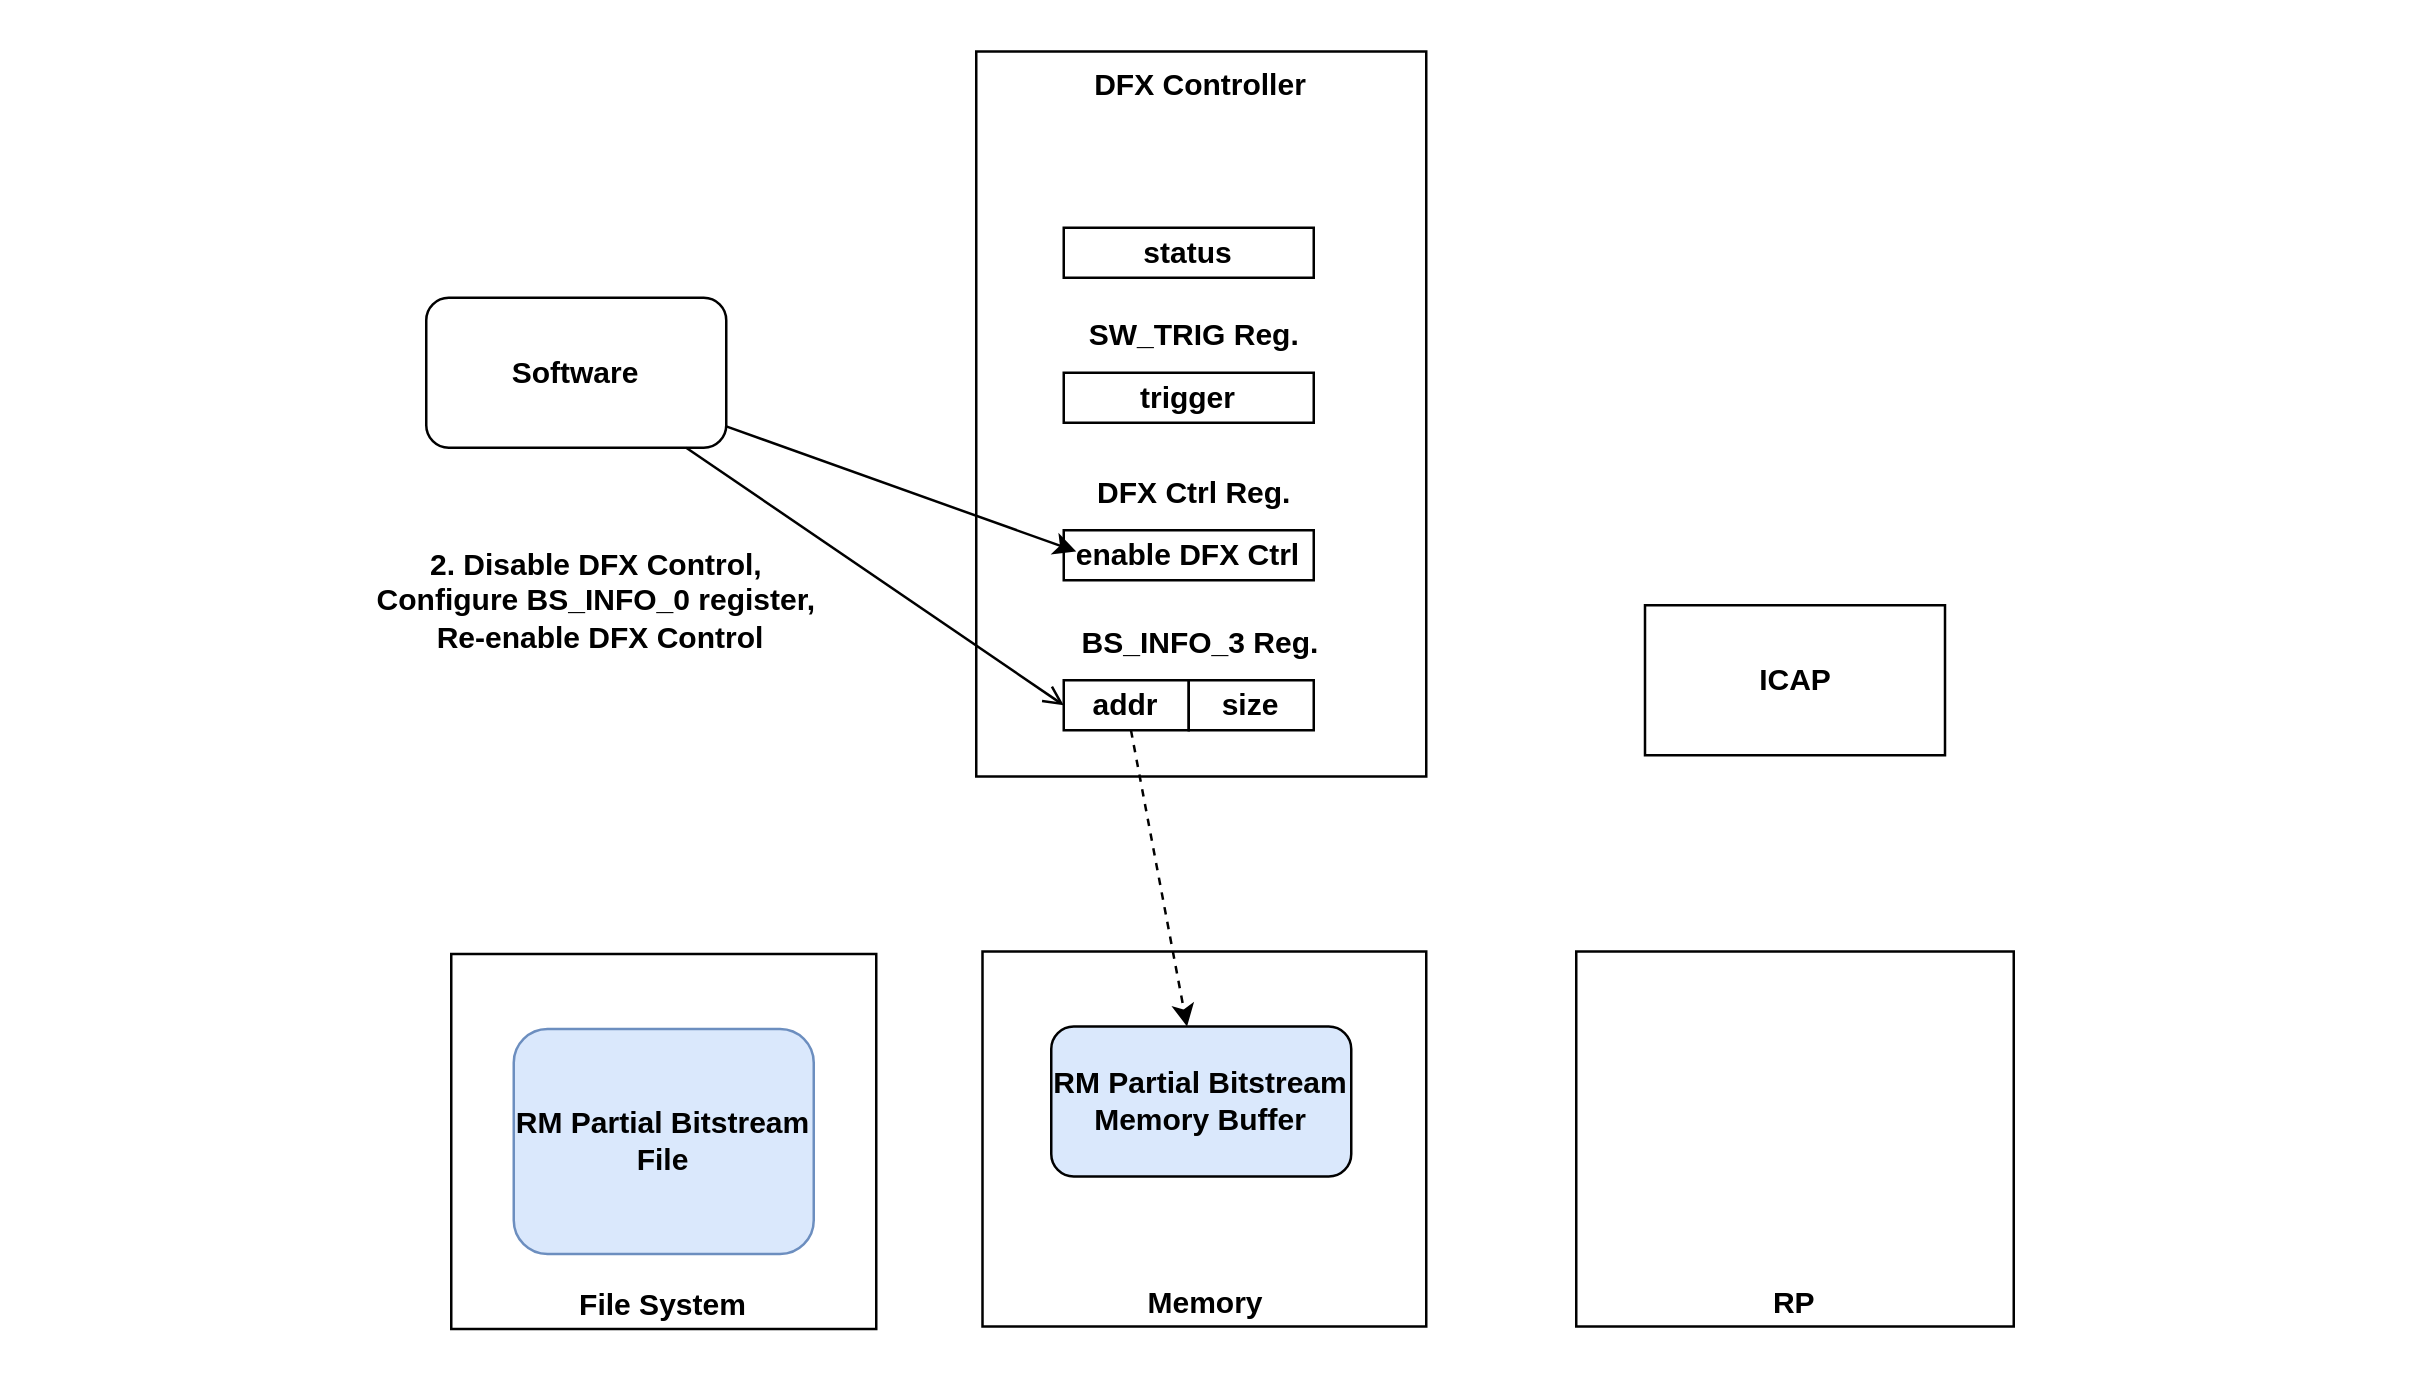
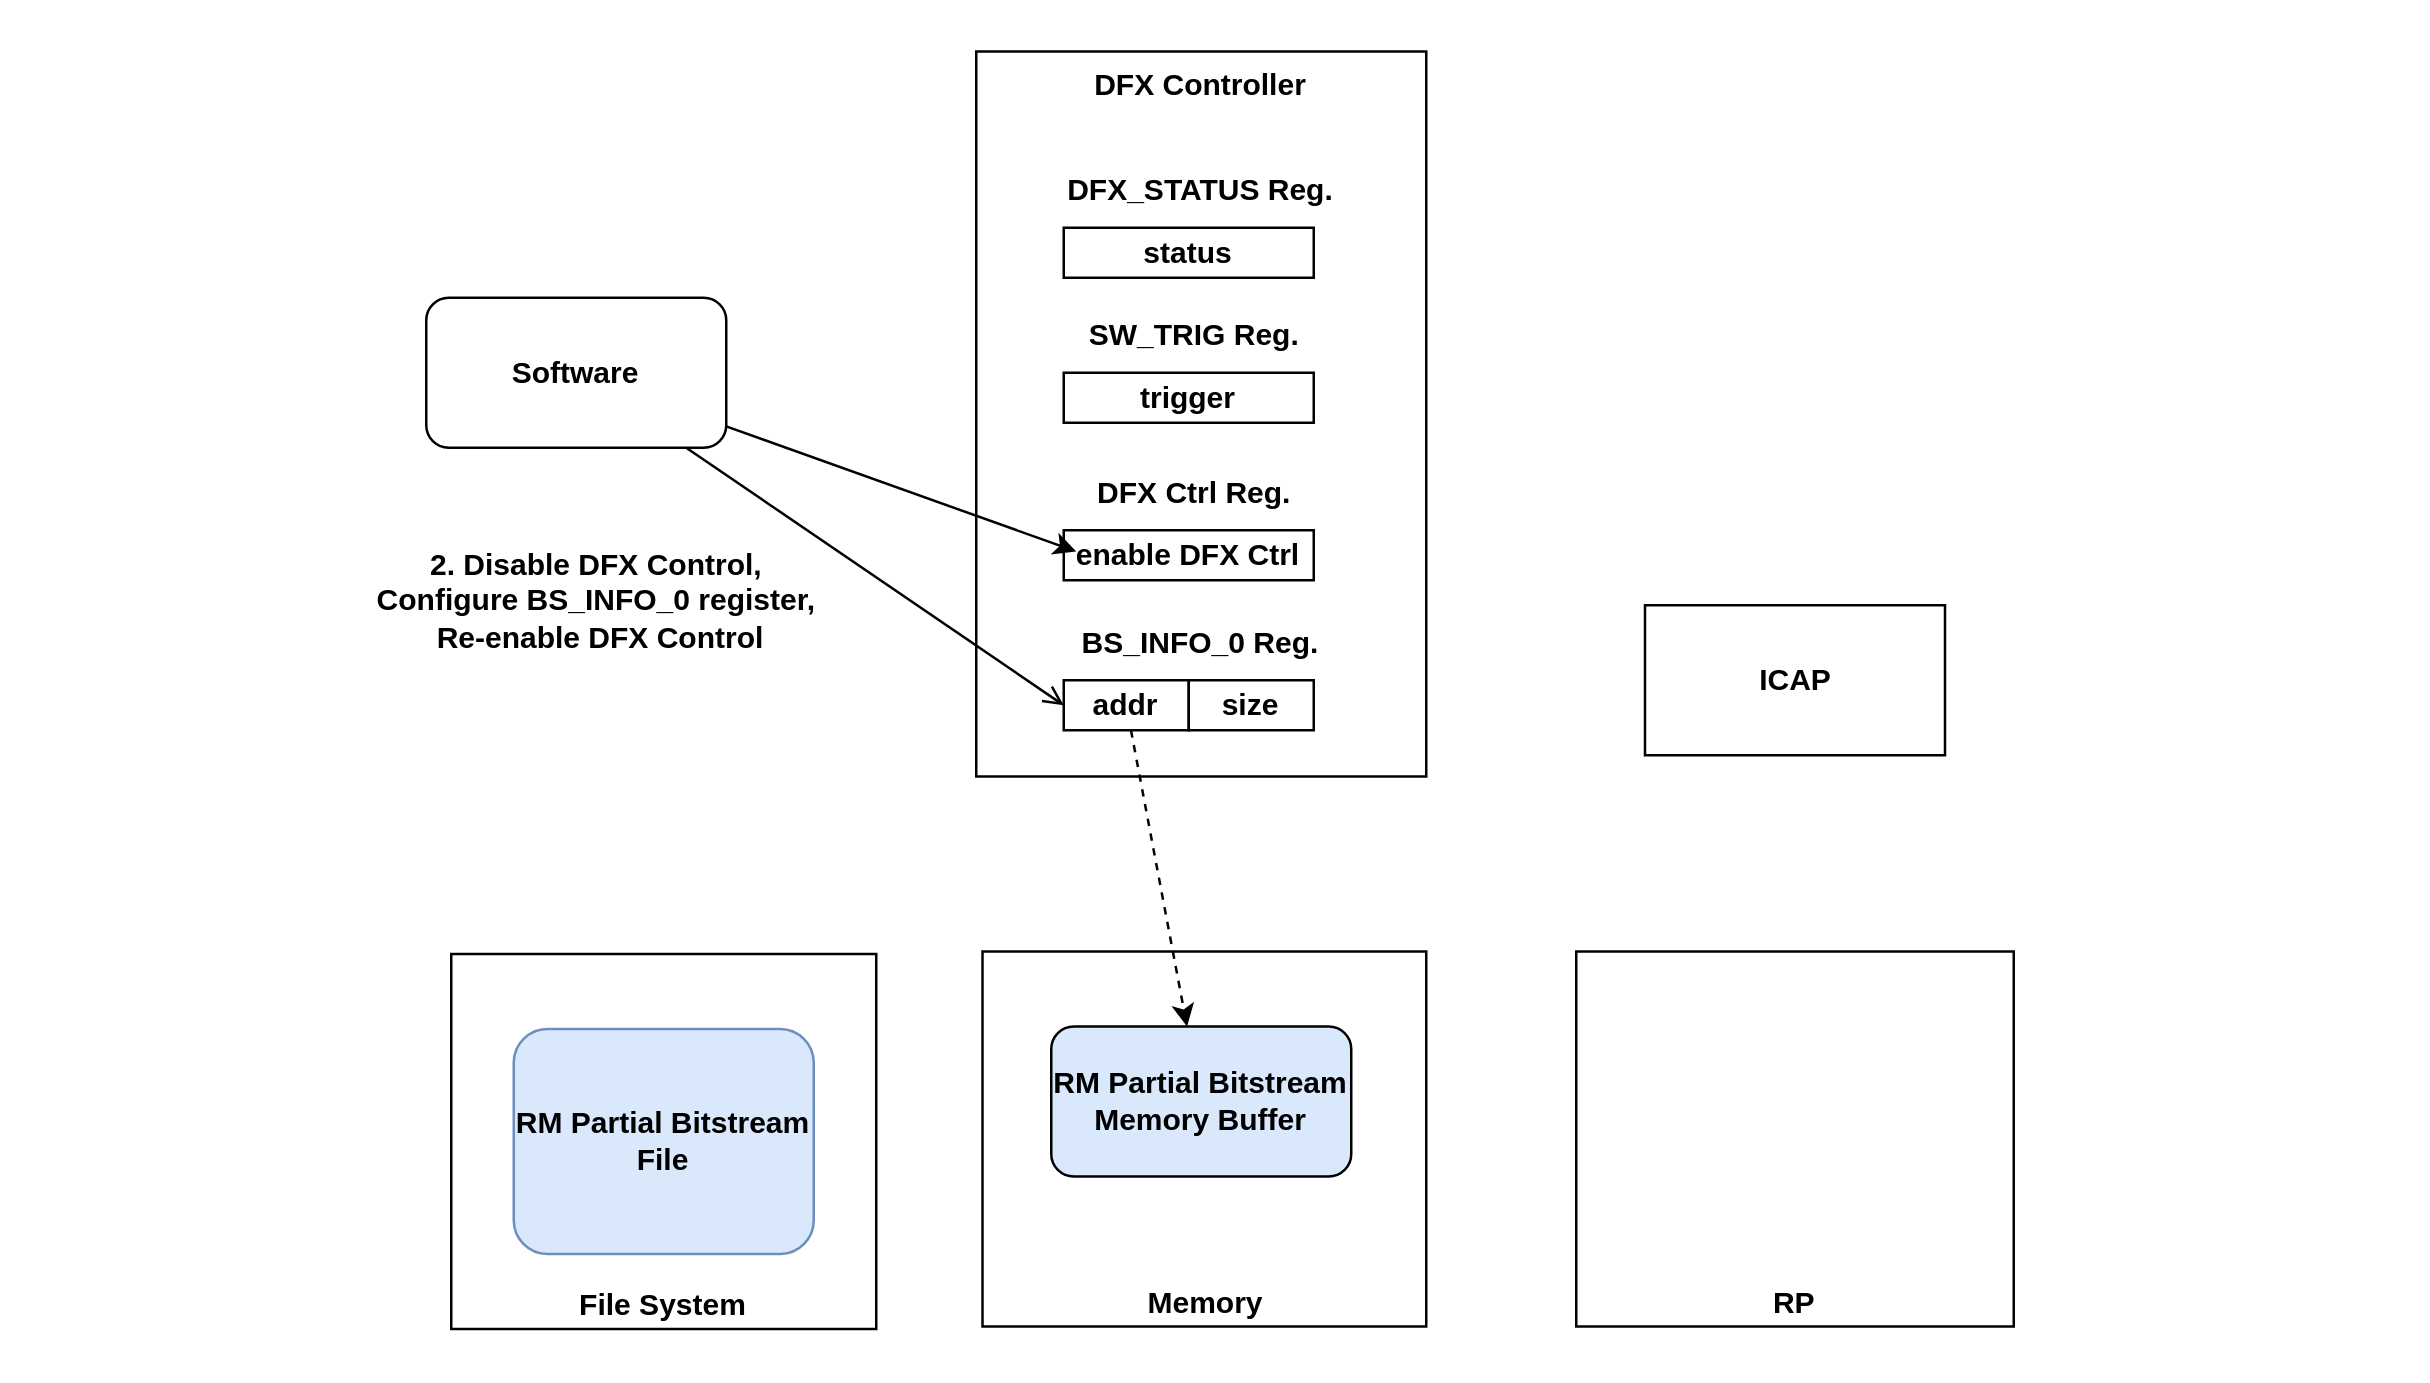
node "DFX_STATUS Reg.": added
node "BS_INFO_3 Reg.": label "BS_INFO_3 Reg." -> "BS_INFO_0 Reg."
